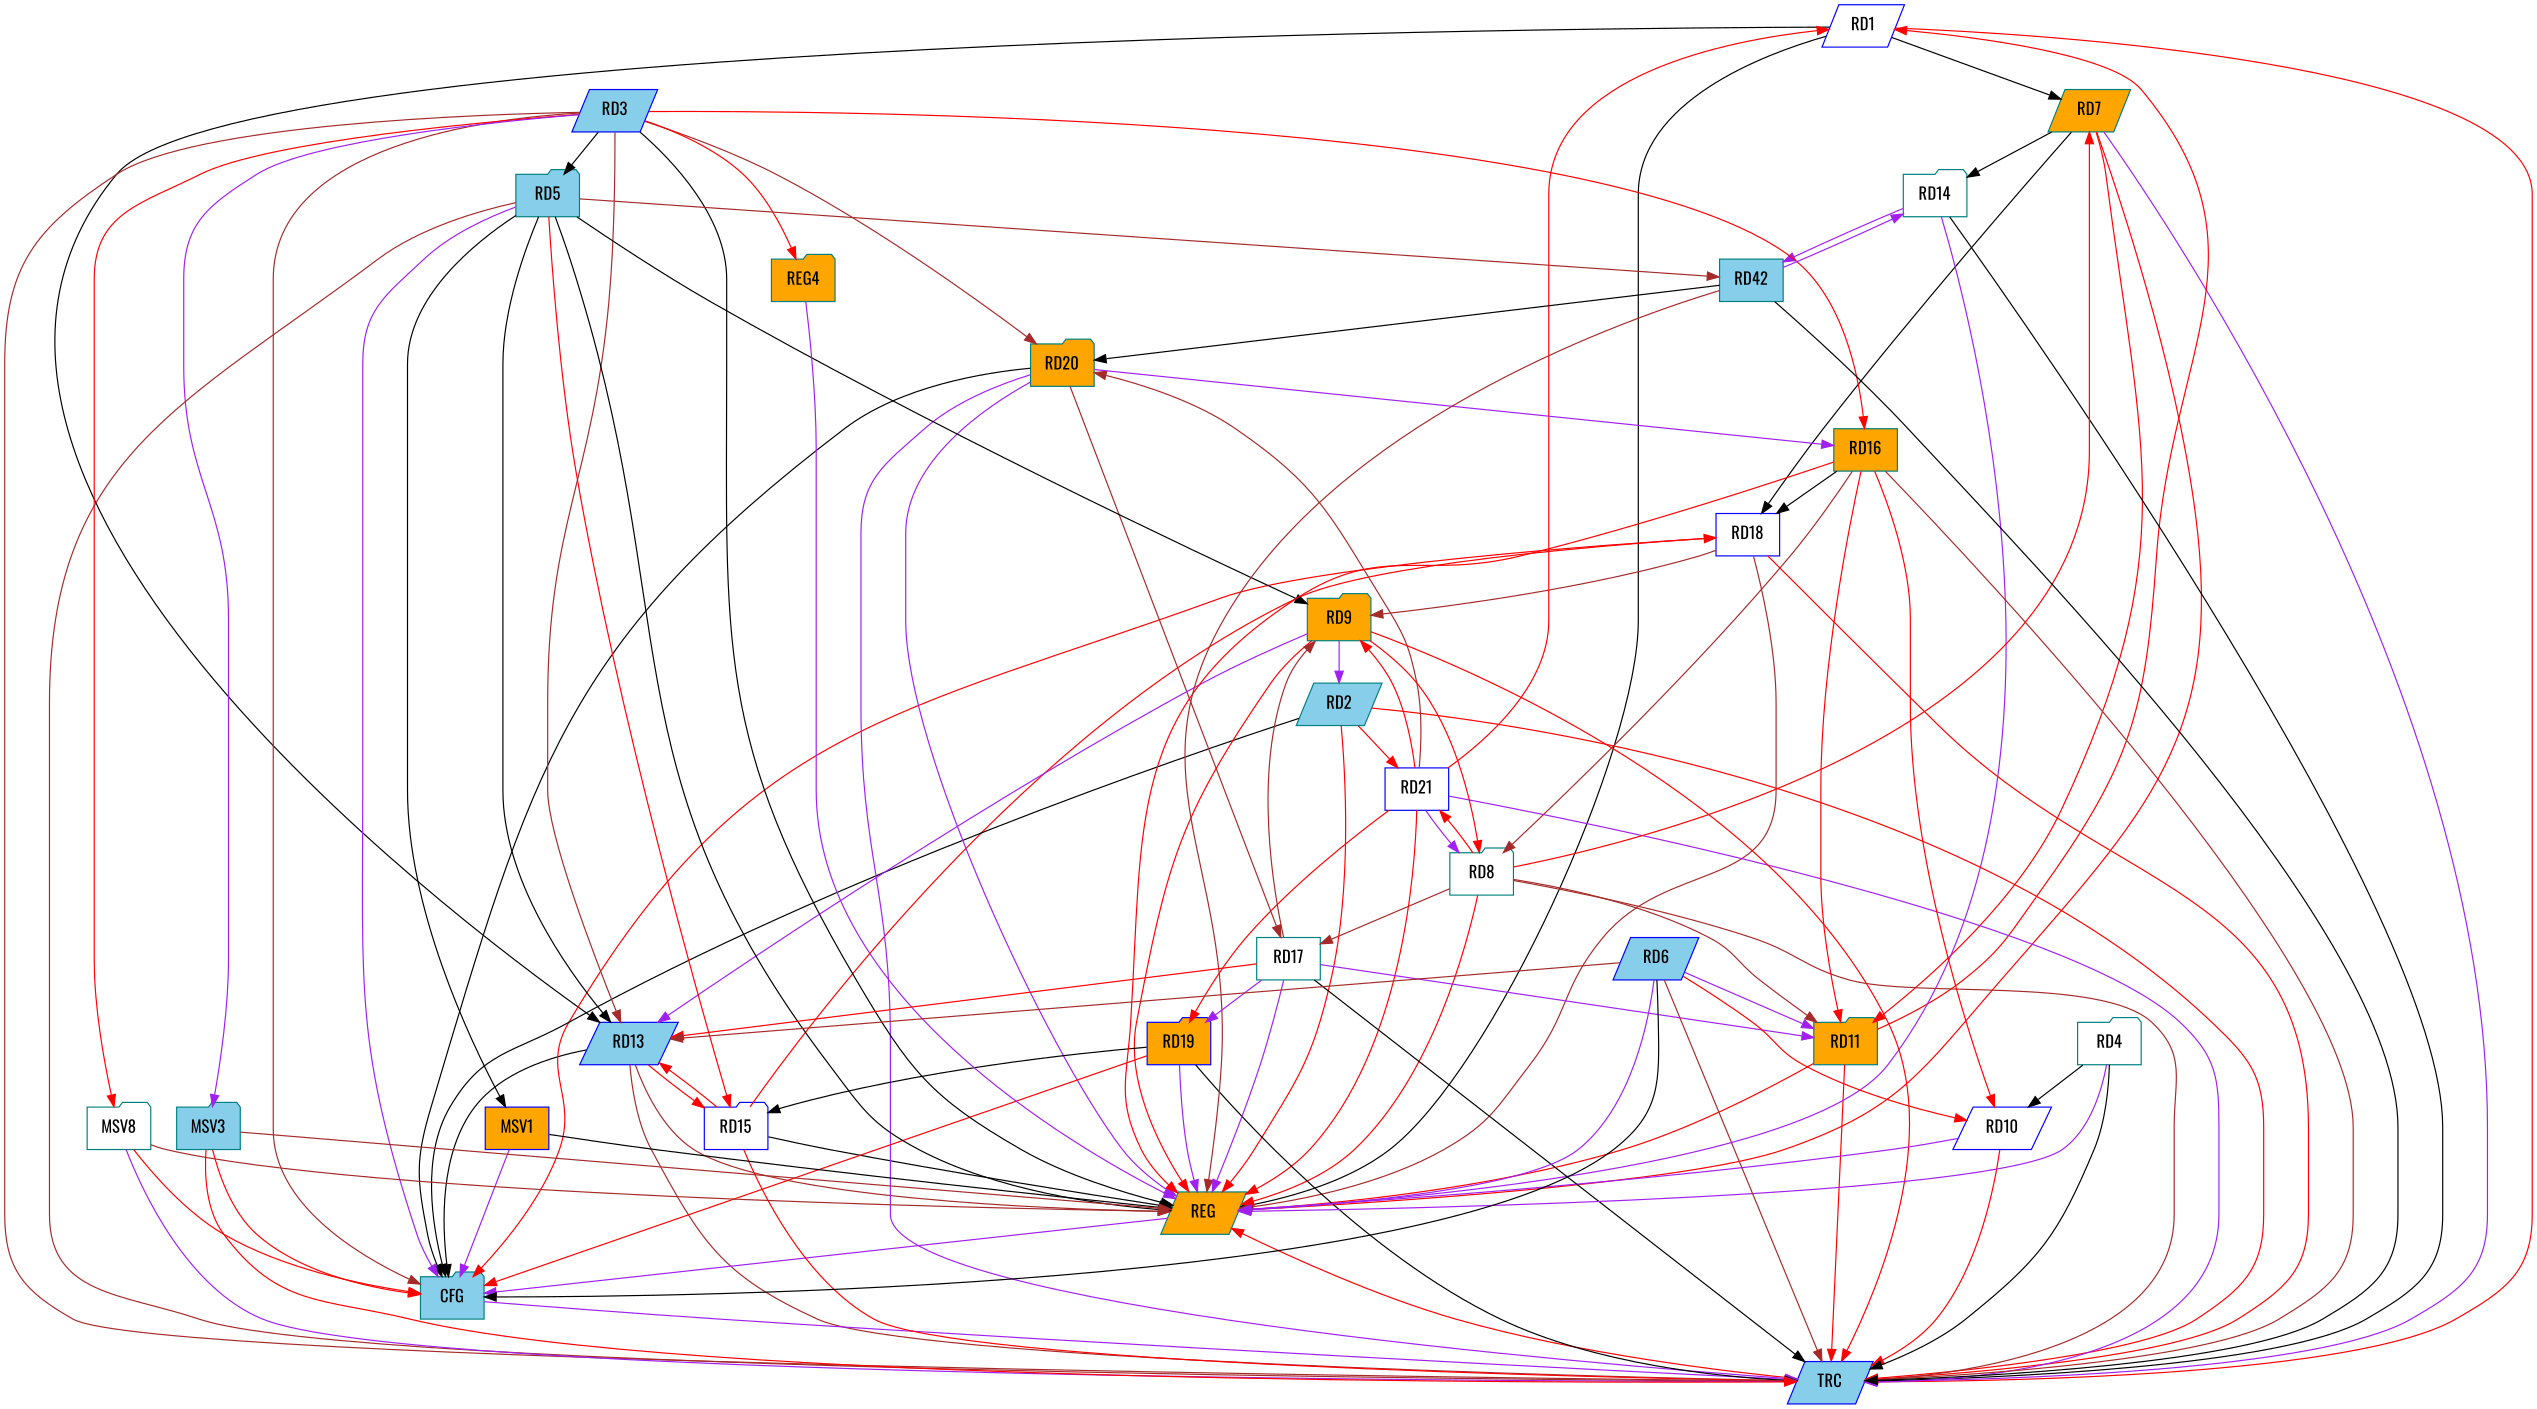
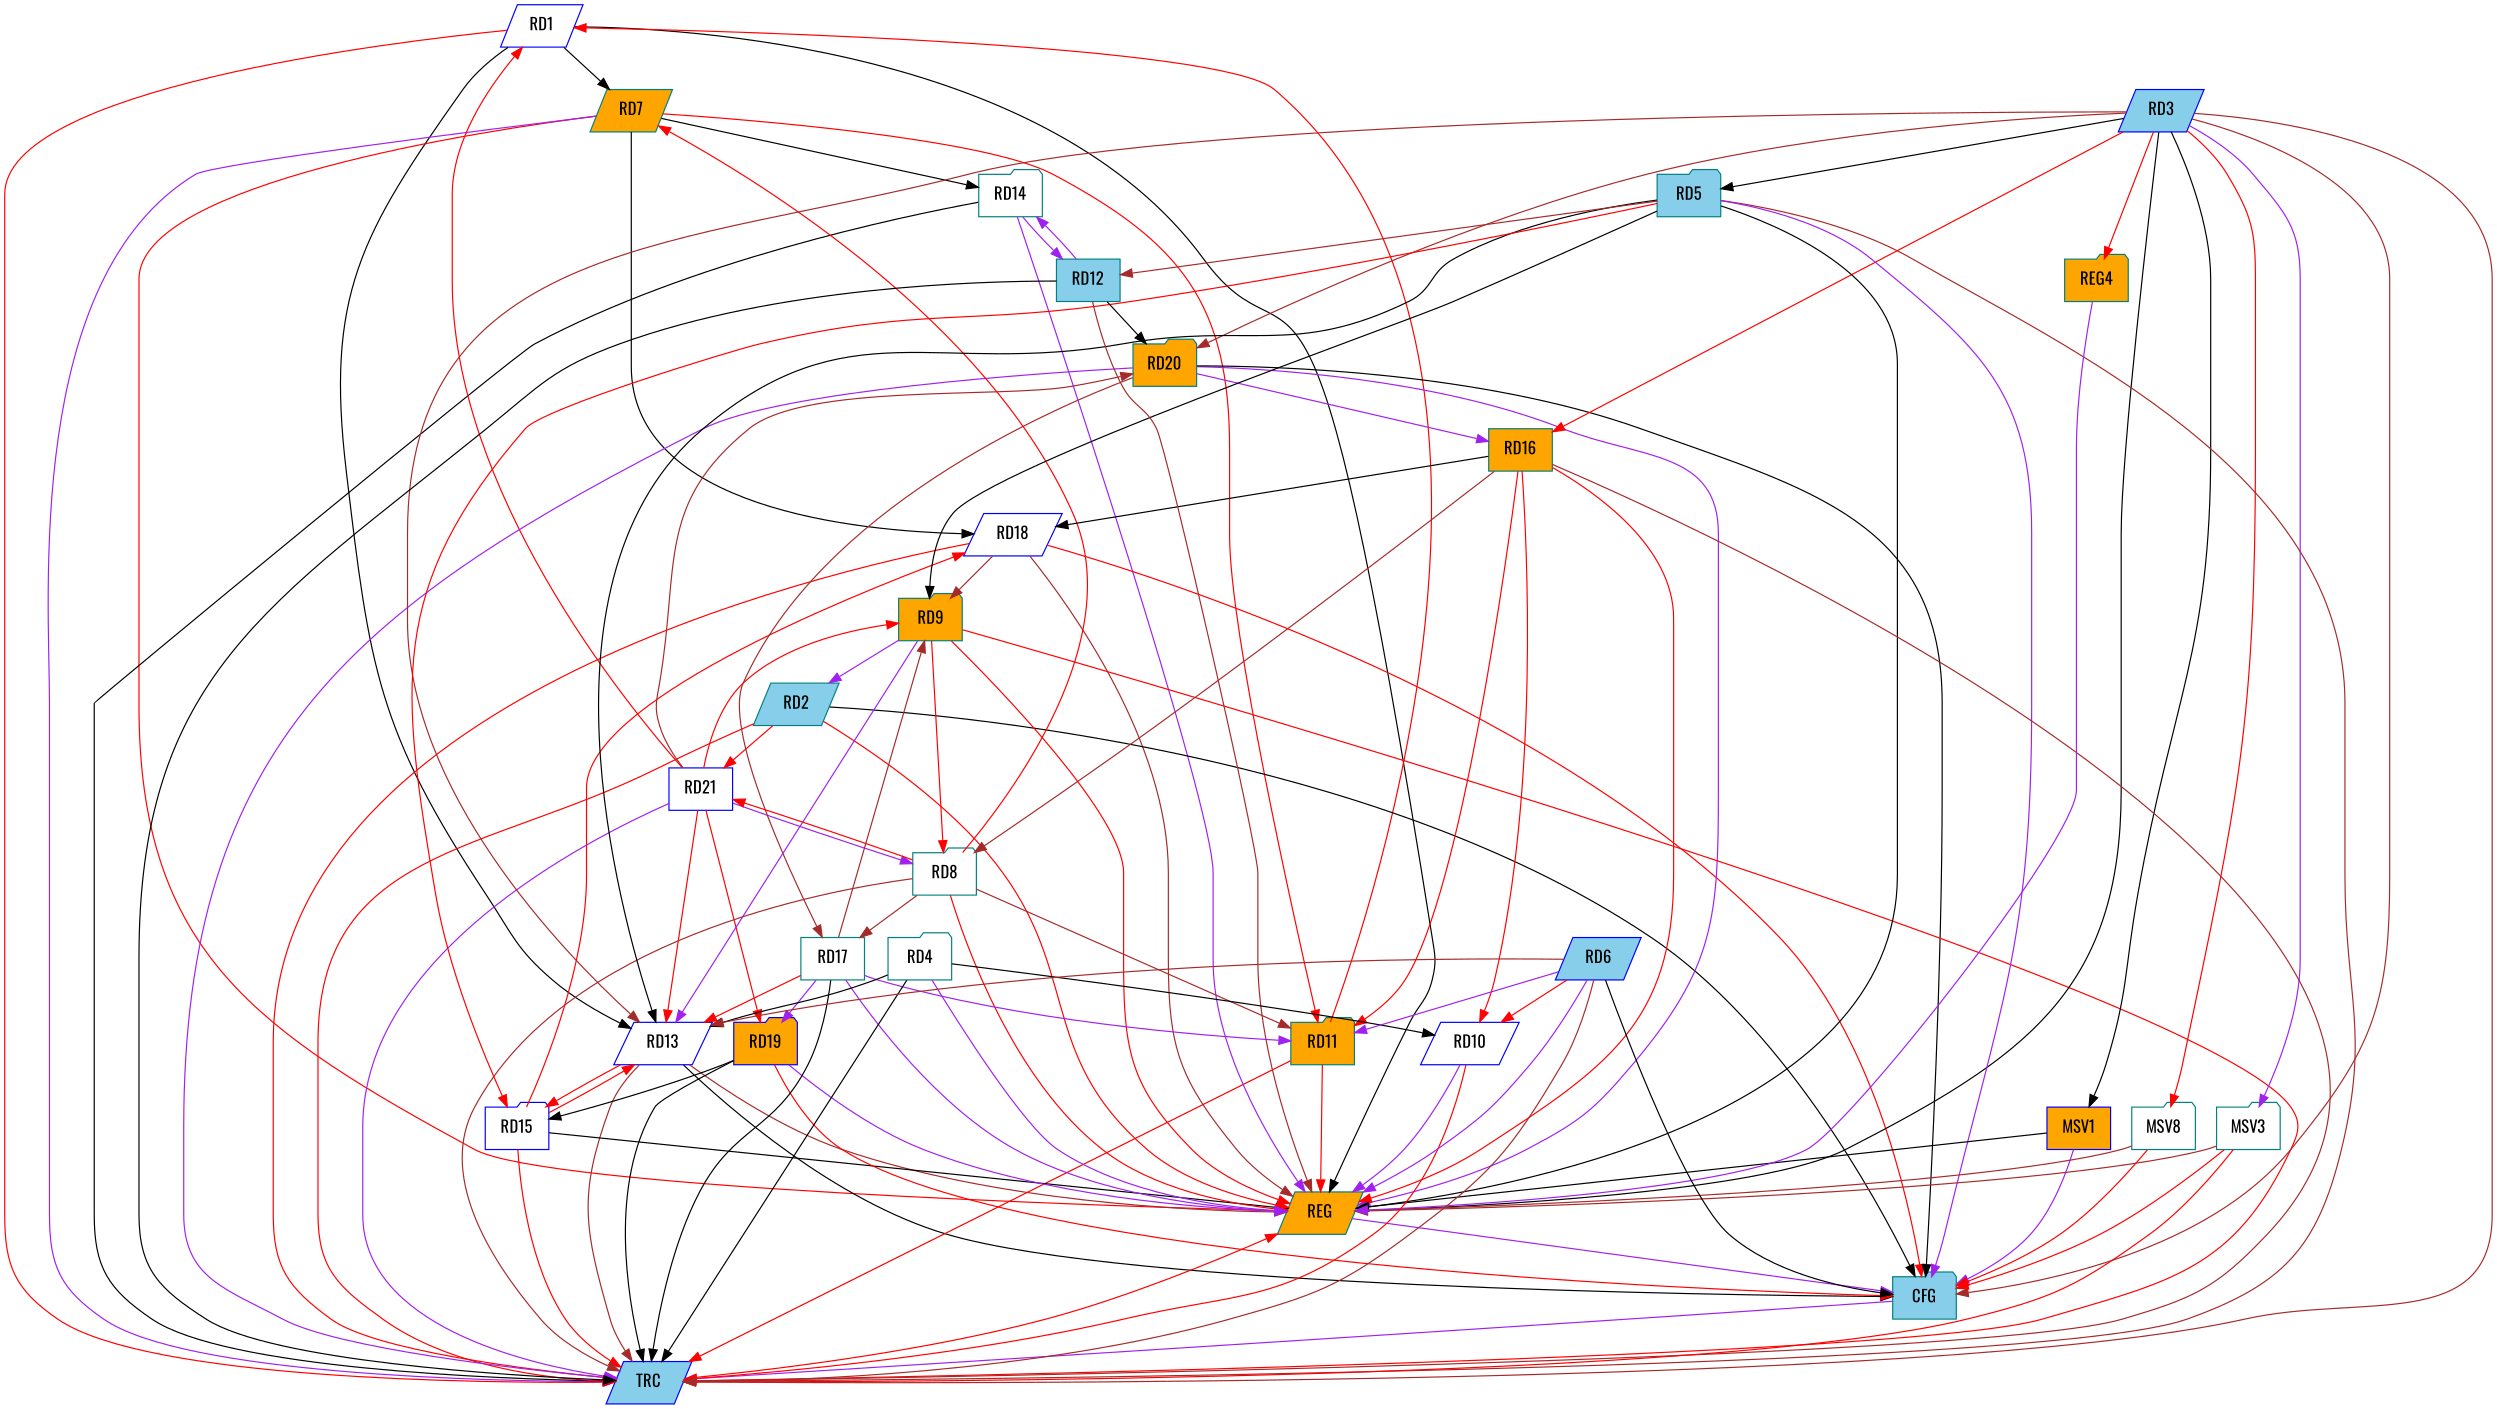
node "RD42": label "RD42" -> "RD12"
node "RD18": shape box -> parallelogram
edge "RD5" -> "MSV1": now "RD3" -> "MSV1"
edge "RD4" -> "RD13": added
edge "RD21" -> "REG": now "RD21" -> "RD13"
node "RD13": fillcolor skyblue -> white
node "MSV3": fillcolor skyblue -> white
edge "MSV8" -> "TRC": removed
